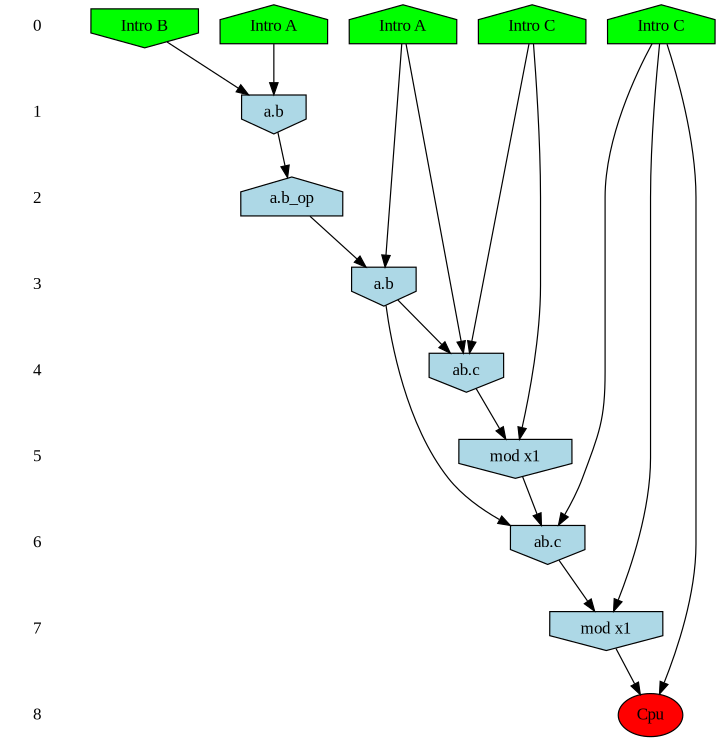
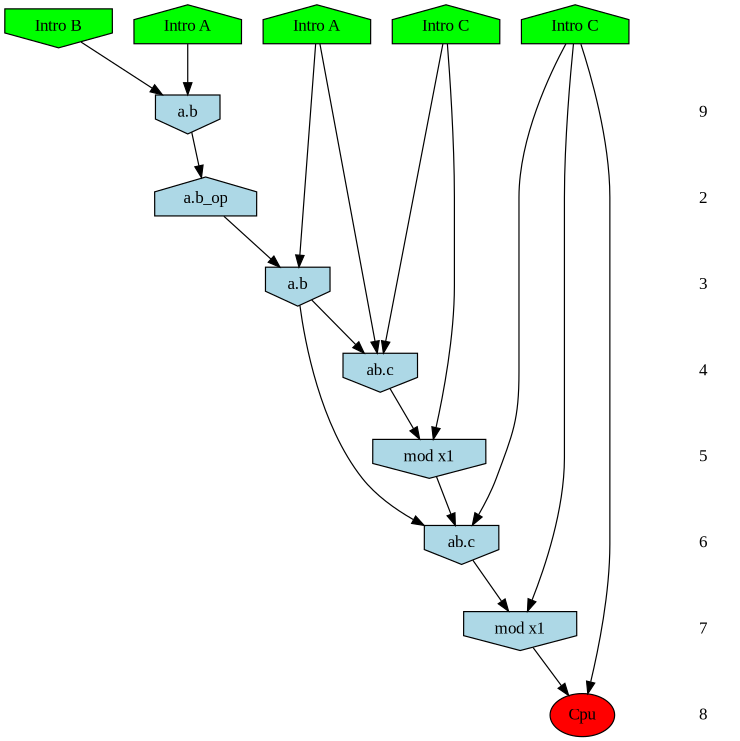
node "0": removed
node "1": label "1" -> "9"
